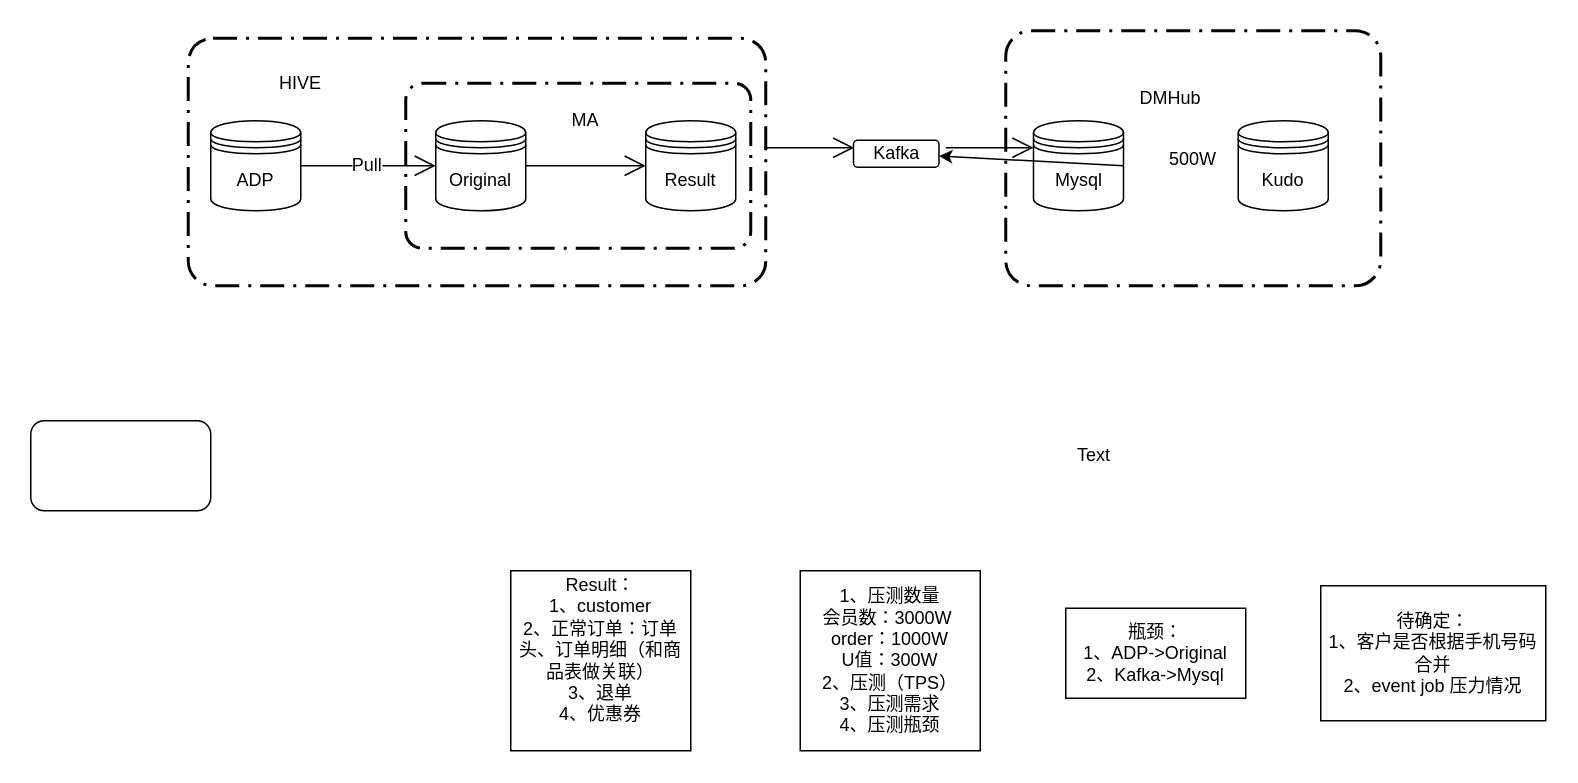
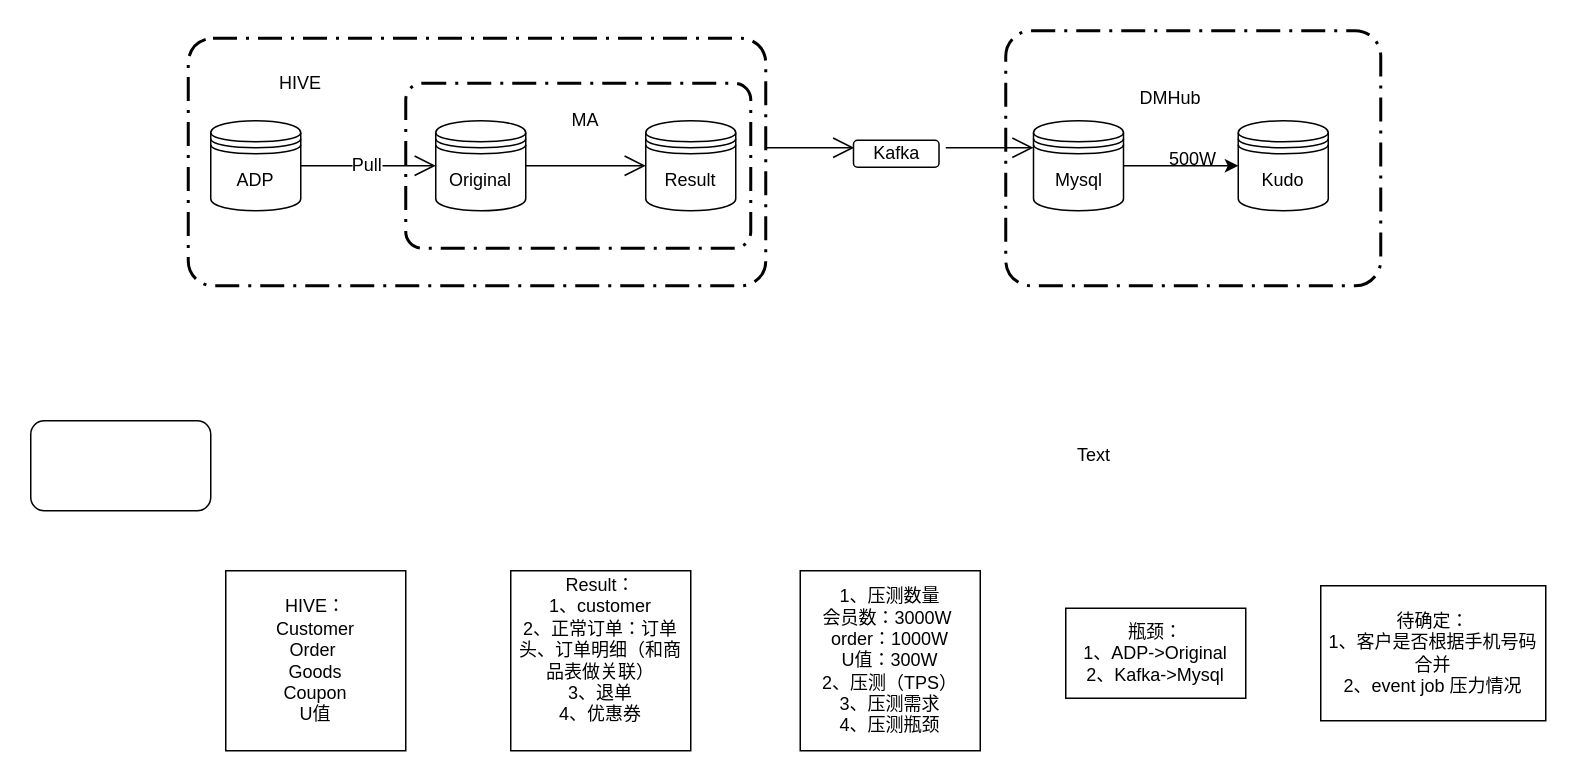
edge "Mysql" -> "Kafka": now "Mysql" -> "Kudo"
node "HIVE： Customer Order Goods Coupon U值": added
